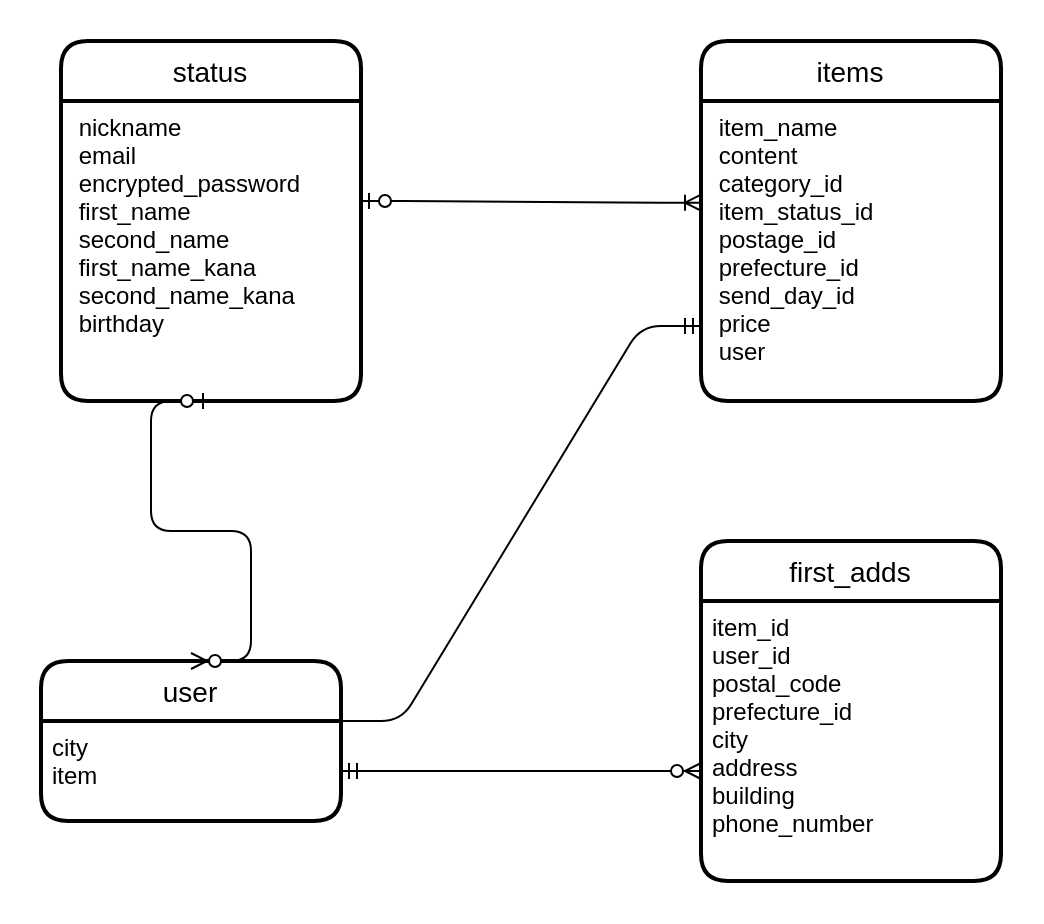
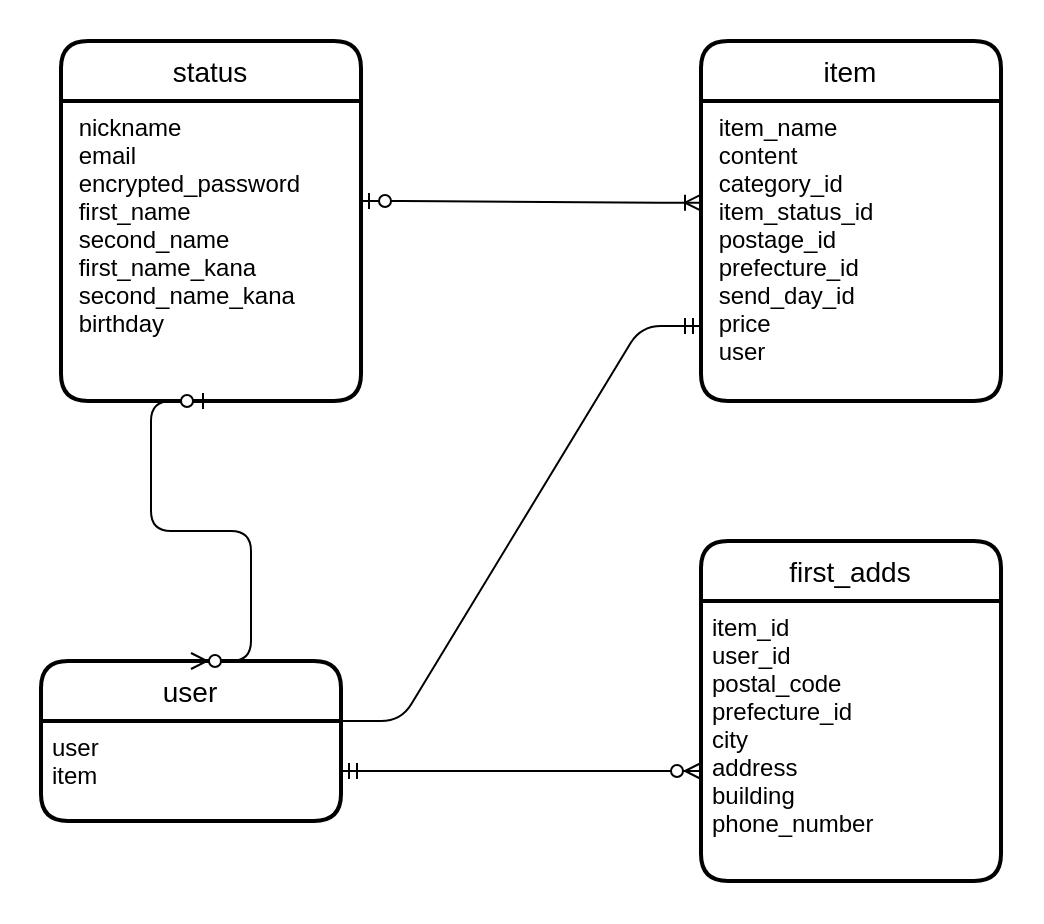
node "items": label "items" -> "item"
node "city item": label "city item" -> "user item"
